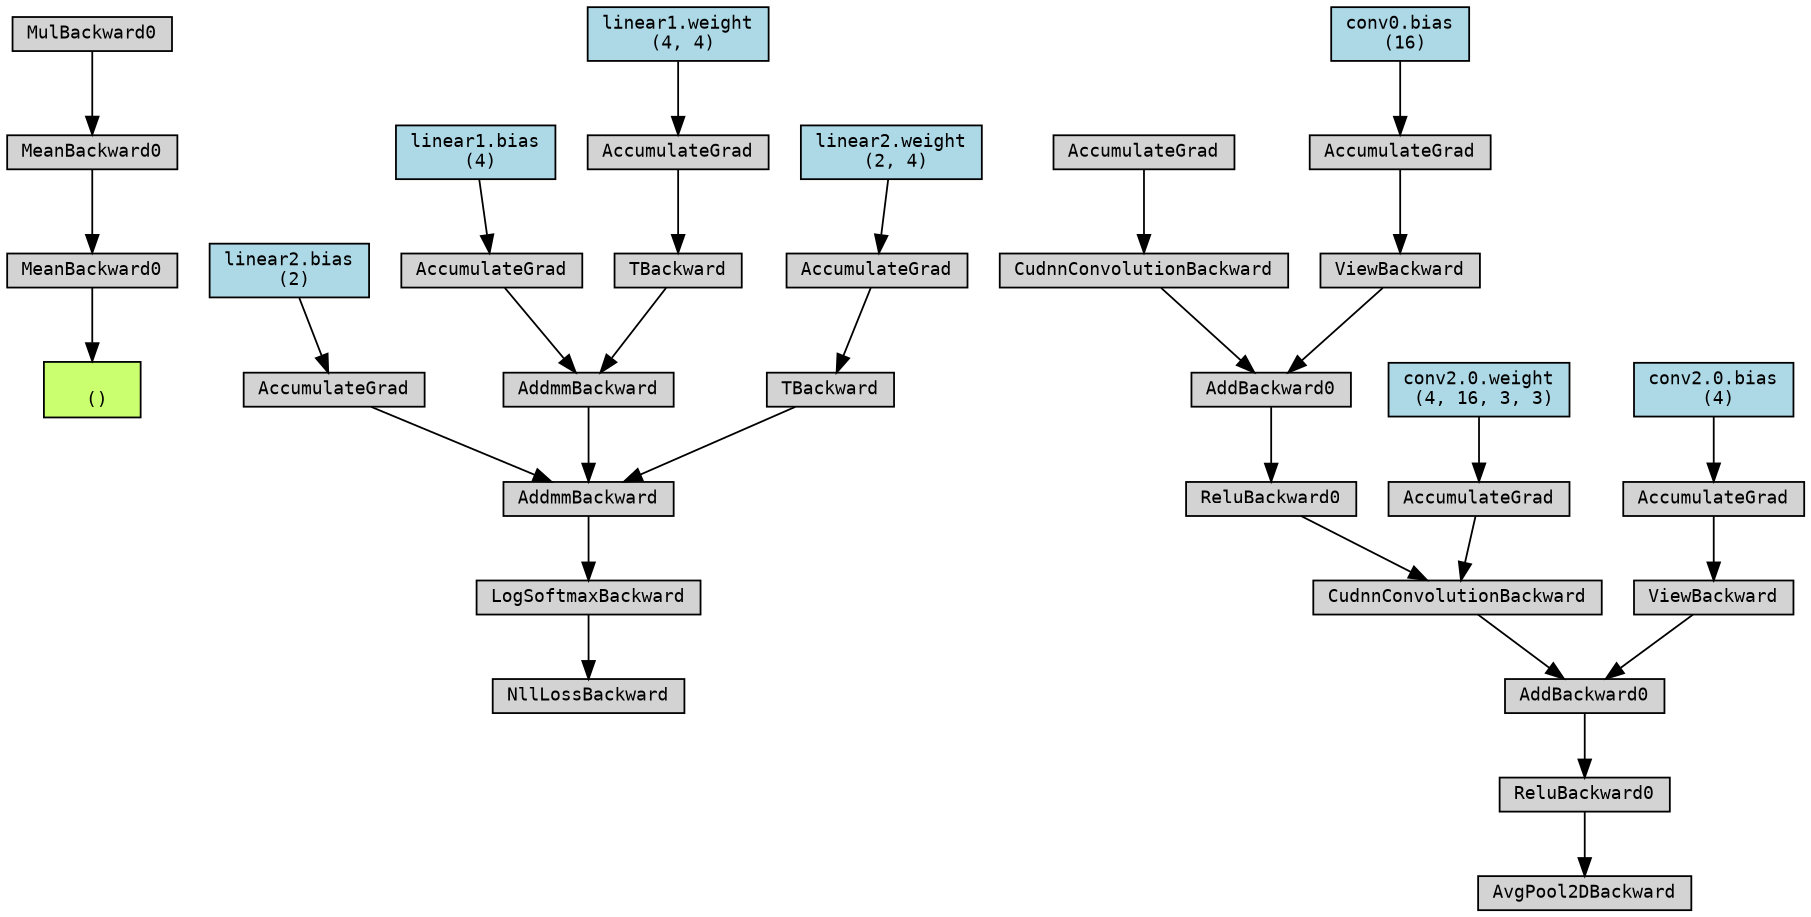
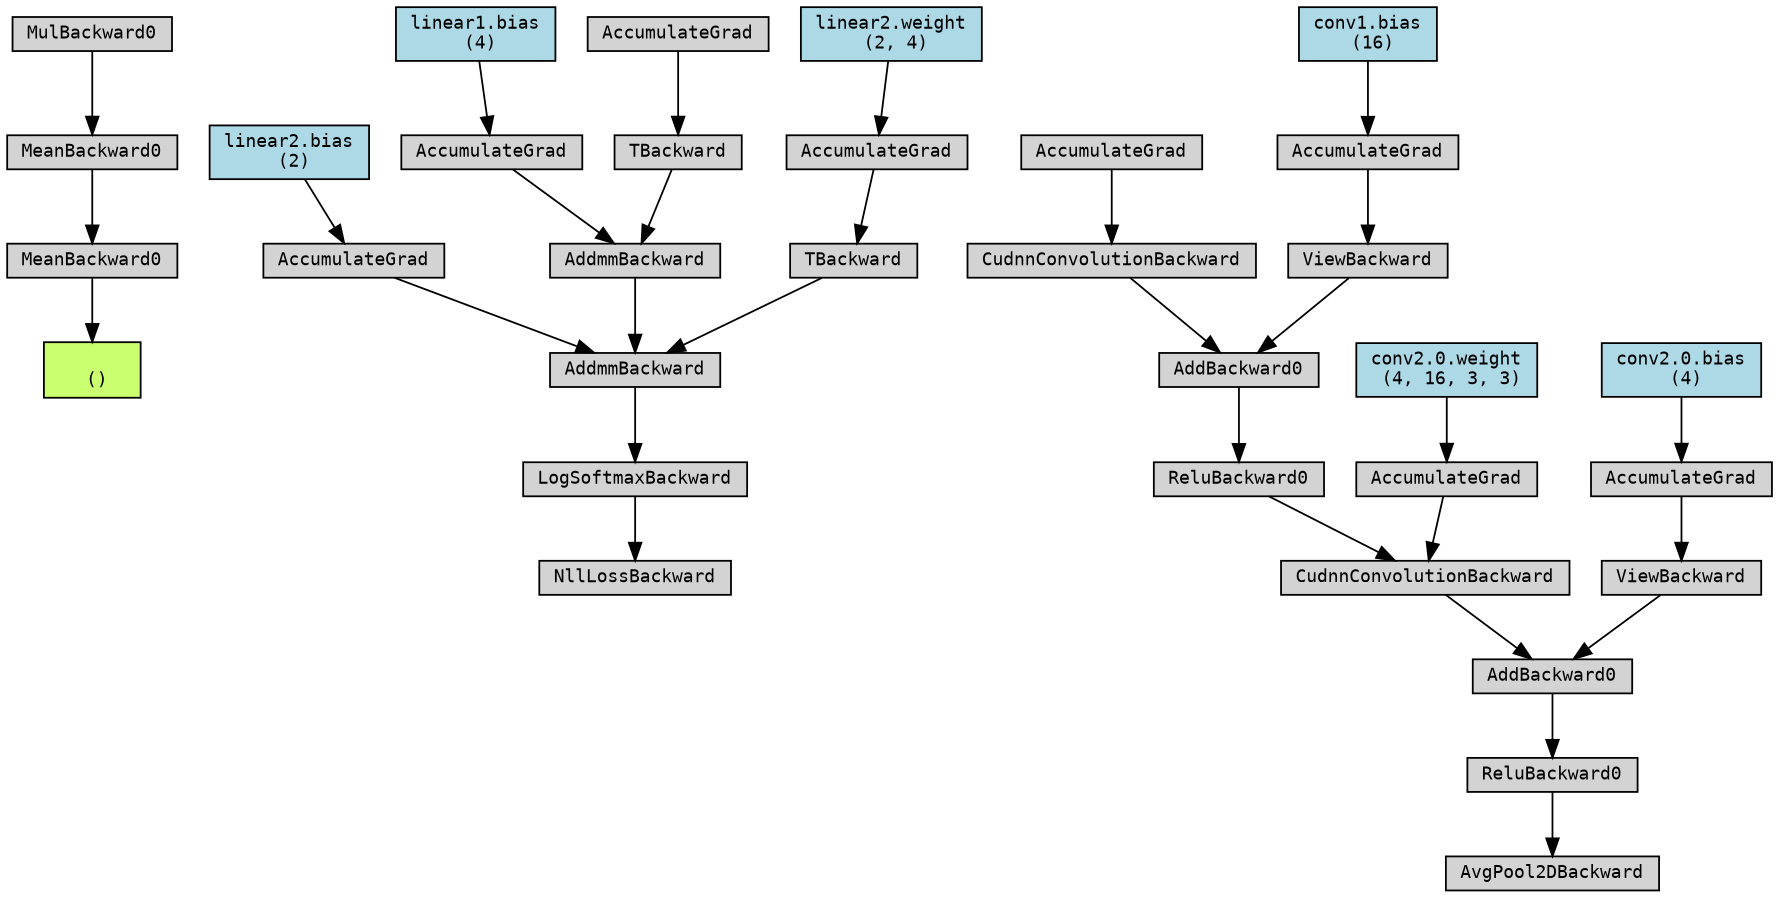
node "linear1.weight (4, 4)": removed
node "conv0.bias (16)": label "conv0.bias (16)" -> "conv1.bias (16)"
